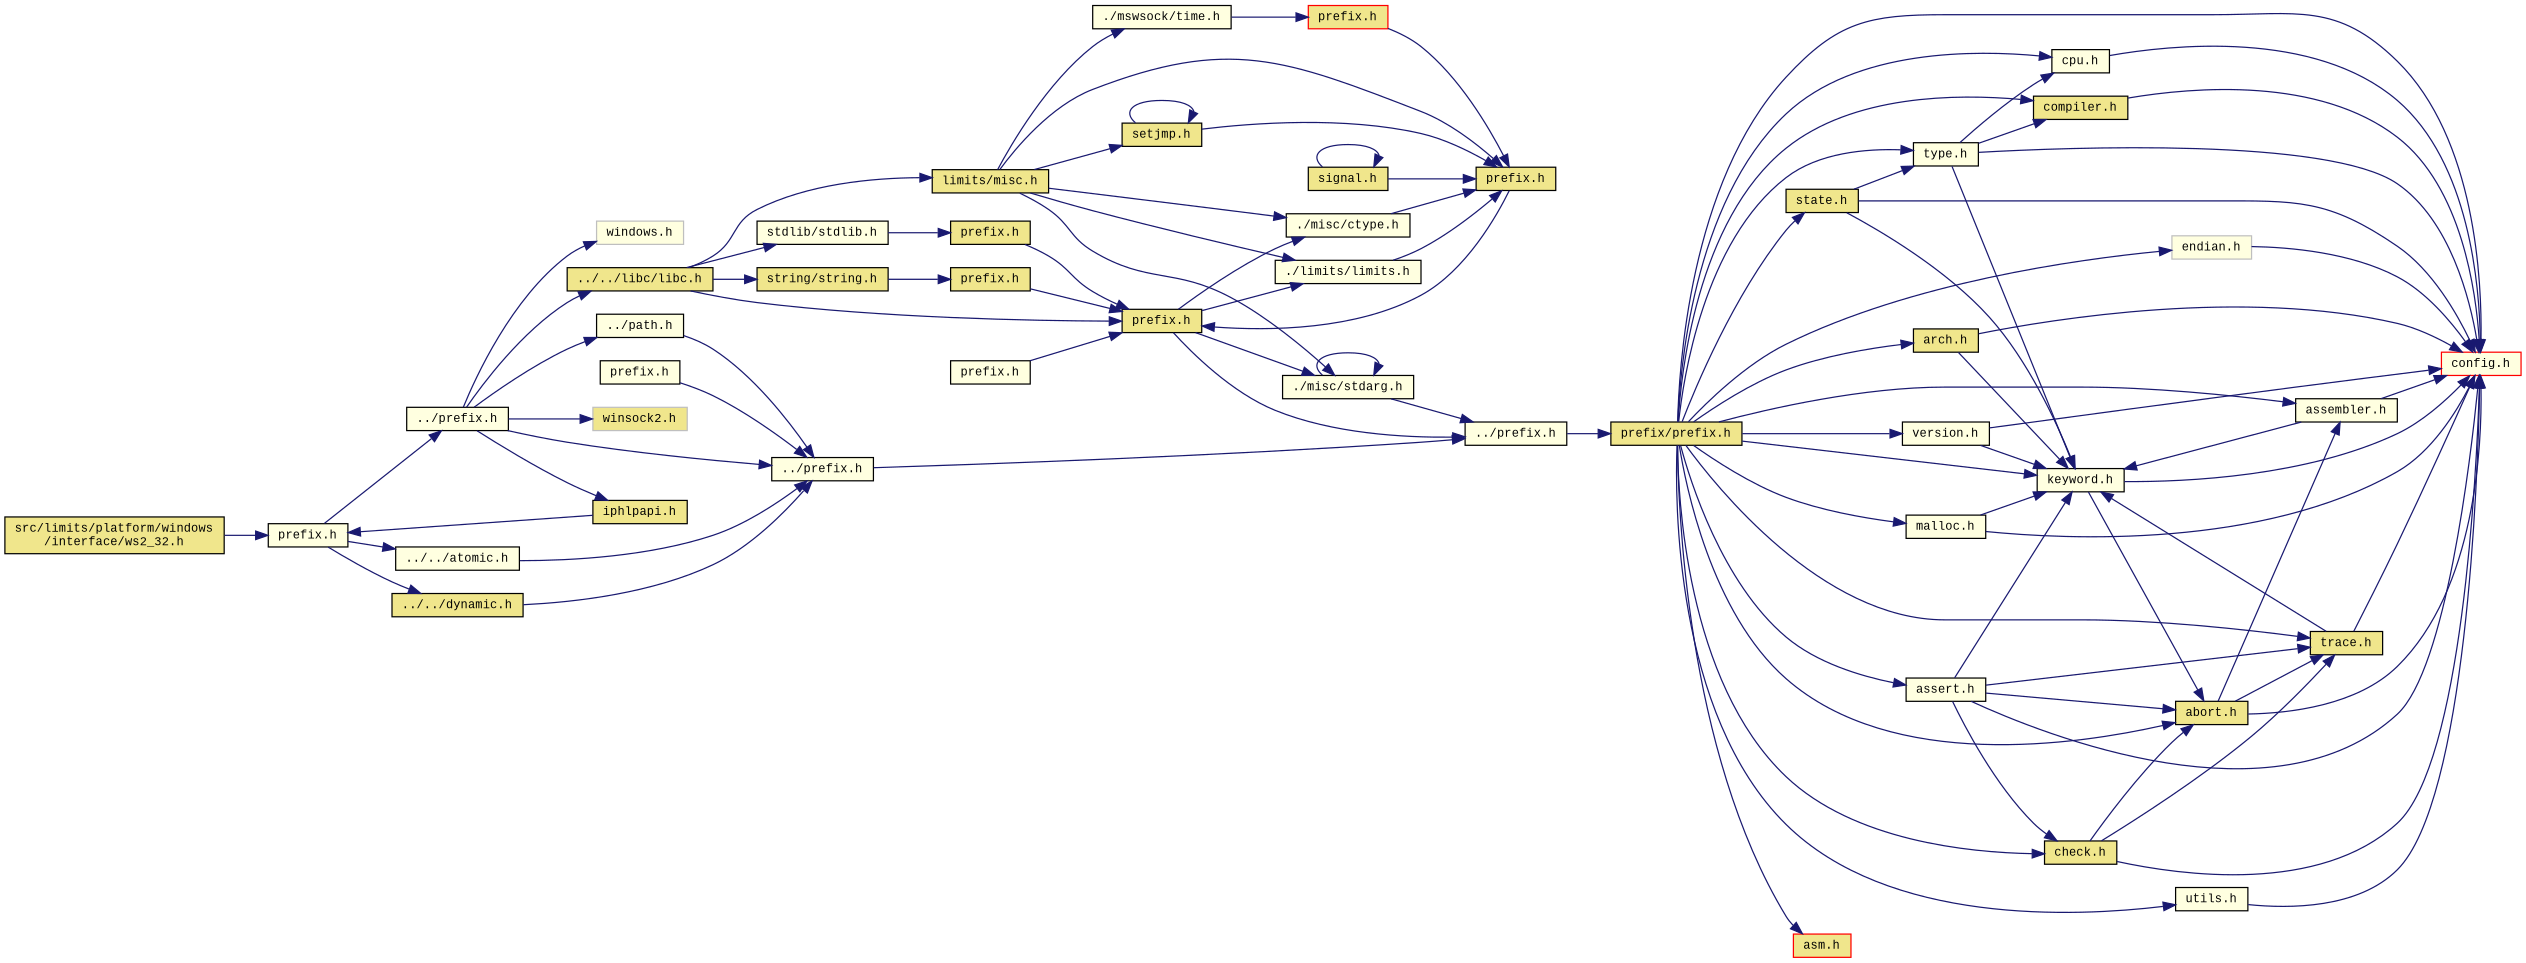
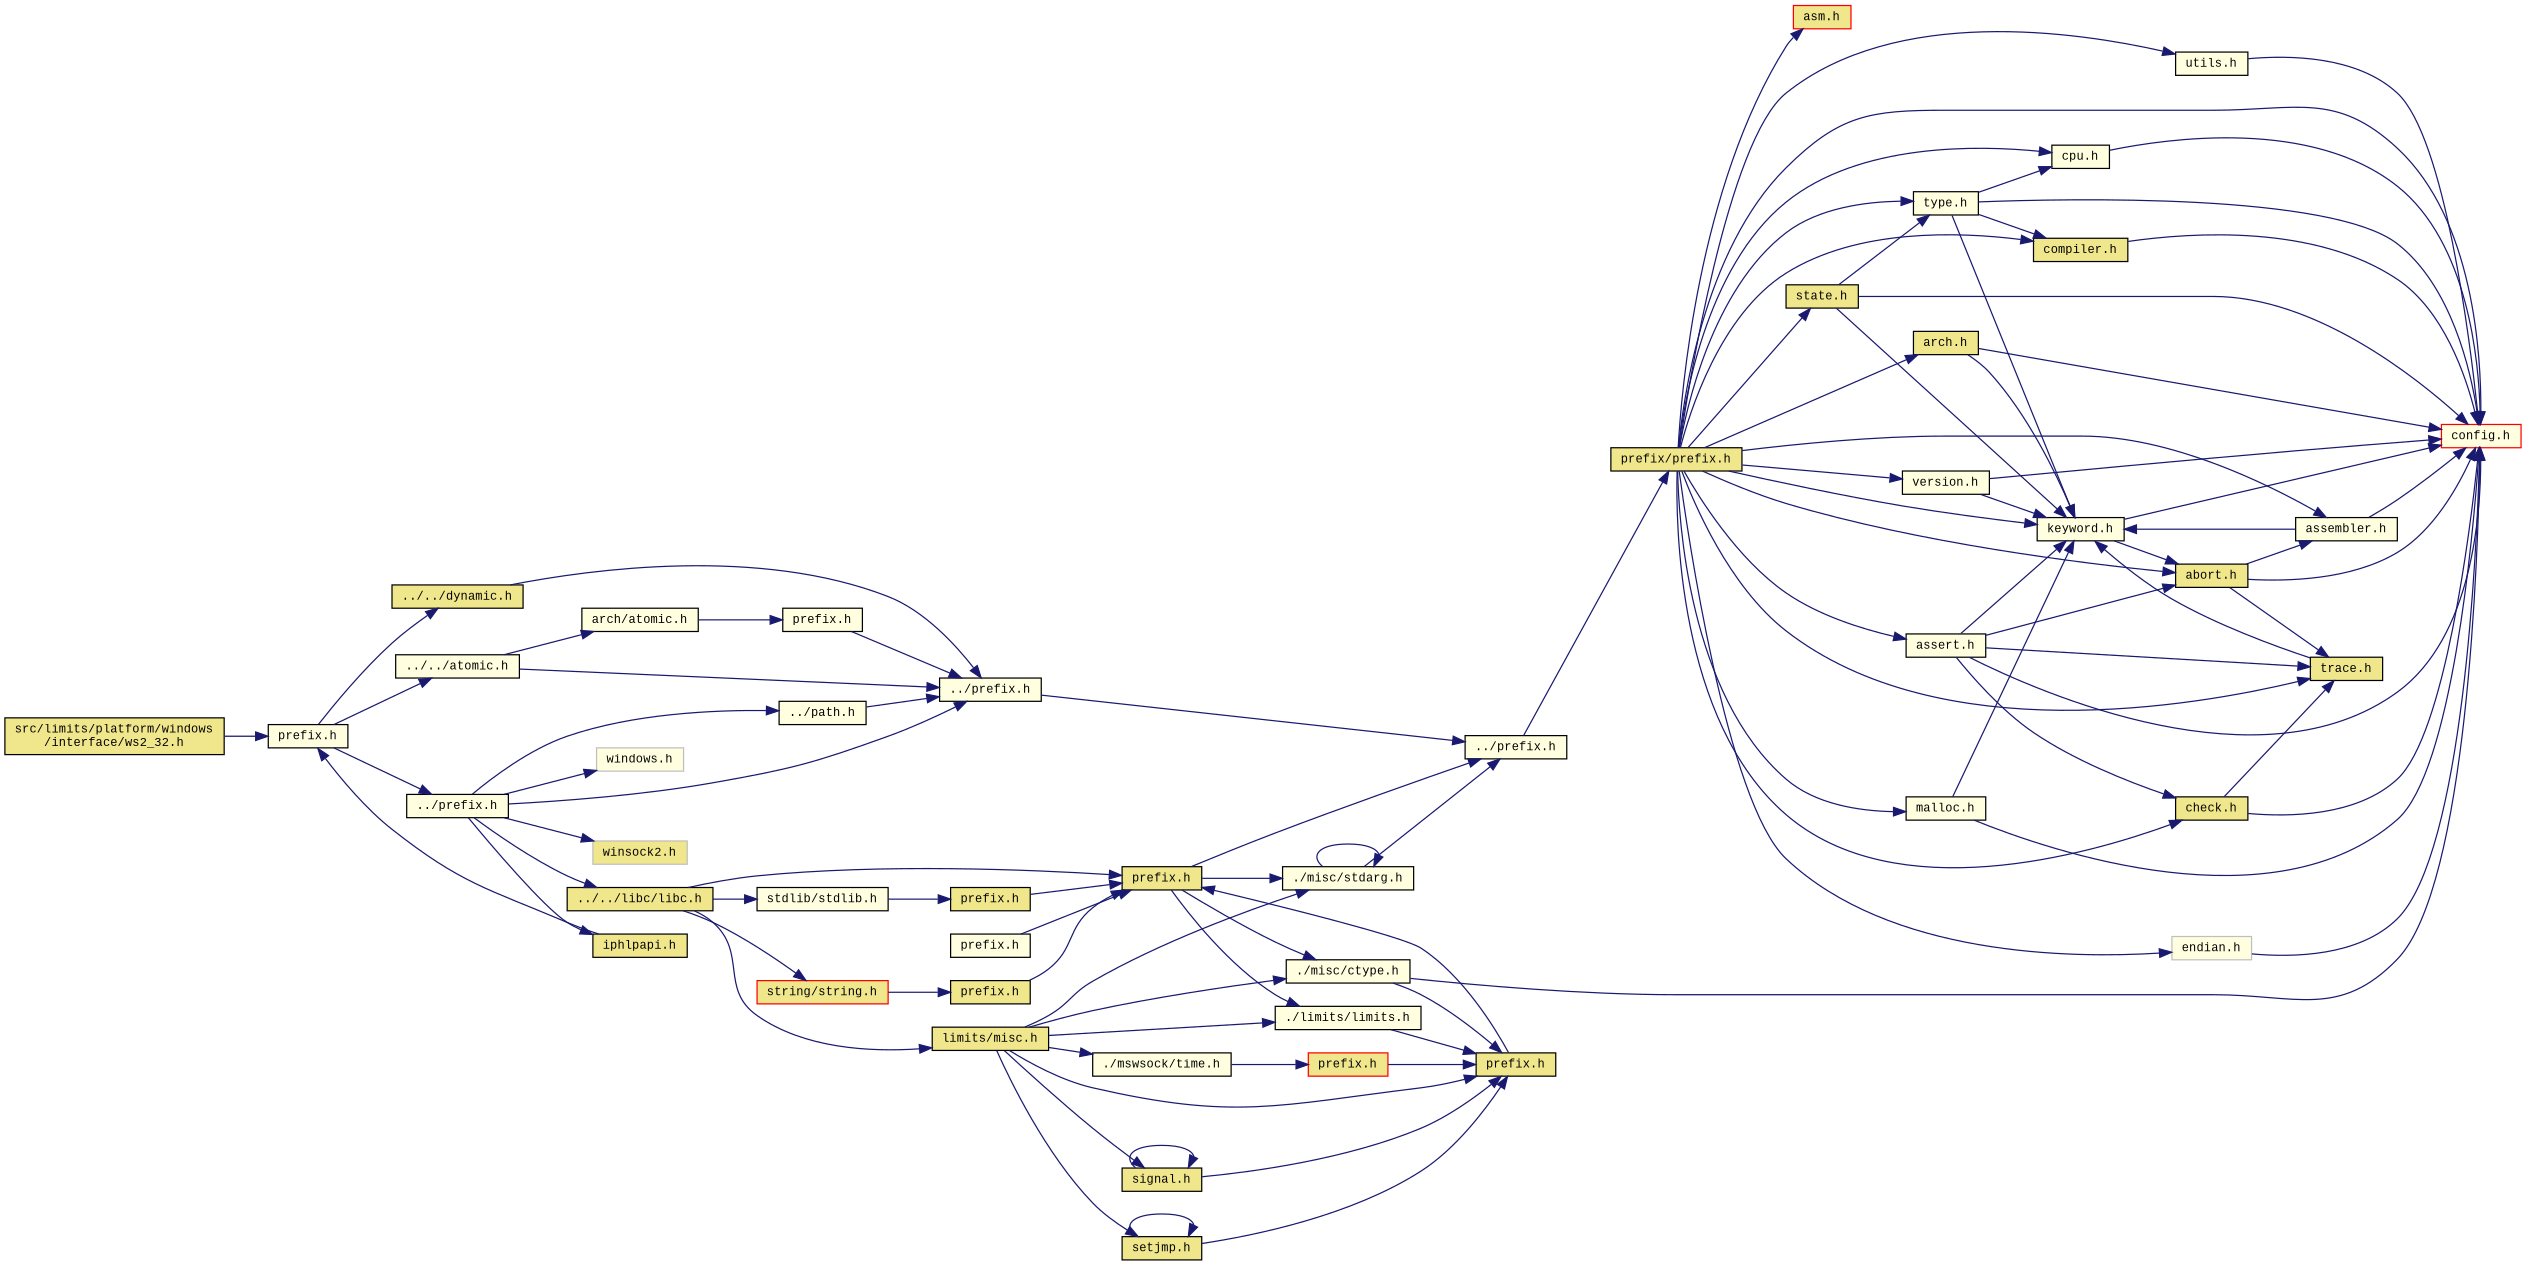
node "string/string.h": color black -> red
edge "trace.h" -> "config.h": now "./misc/ctype.h" -> "config.h"
node "arch/atomic.h": added
edge "check.h" -> "abort.h": removed
edge "limits/misc.h" -> "signal.h": added
